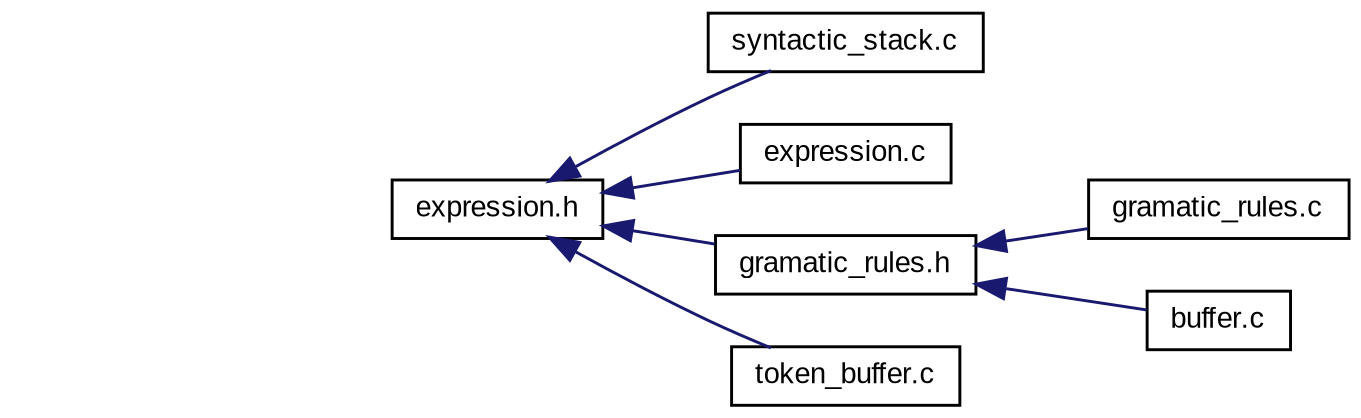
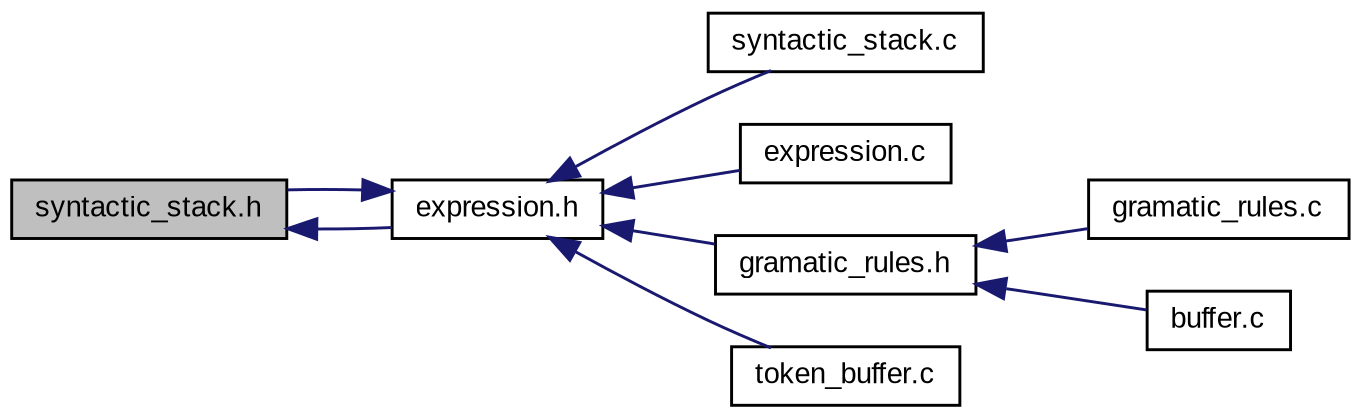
node "syntactic_stack.h": added
